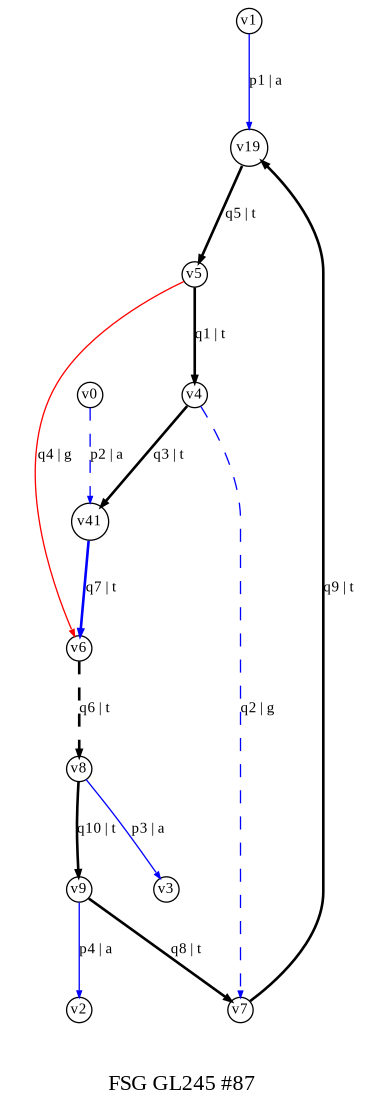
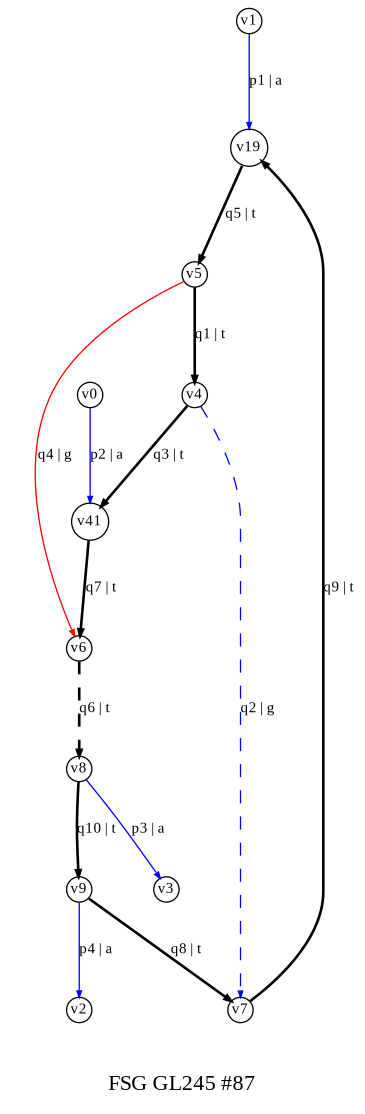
edge "v0" -> "v41": style dashed -> solid
edge "v41" -> "v6": color blue -> black
